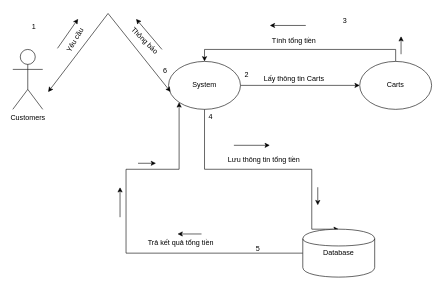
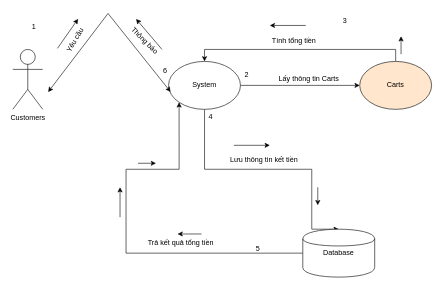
node "Lấy thông tin Carts": moved (294, 80) -> (309, 80)
node "Carts": fillcolor #ffffff -> #ffe6cc
node "Lưu thông tin tổng tiền": label "Lưu thông tin tổng tiền" -> "Lưu thông tin kết tiền"
